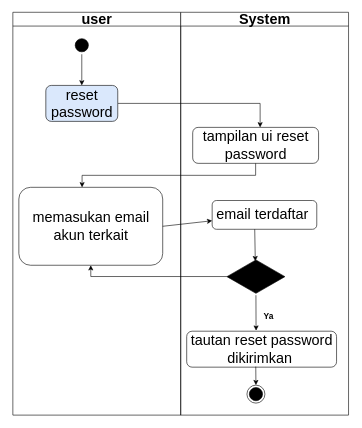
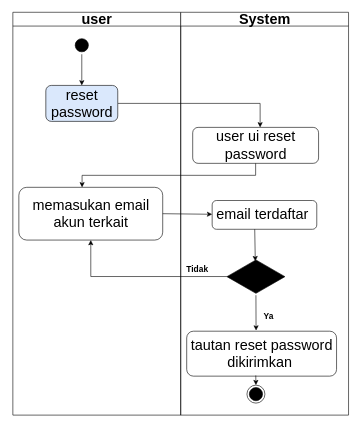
node "tampilan ui reset password": label "tampilan ui reset password" -> "user ui reset password"
node "memasukan email akun terkait": size 144x78 -> 144x53
node "Tidak": added
node "tautan reset password dikirimkan": size 150x36 -> 150x45
